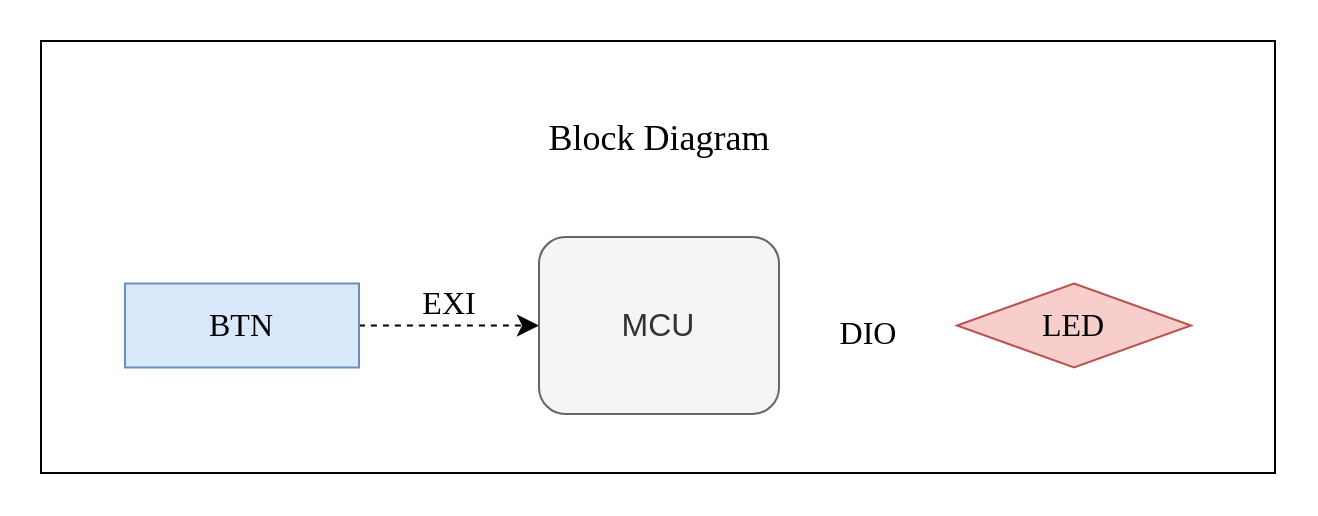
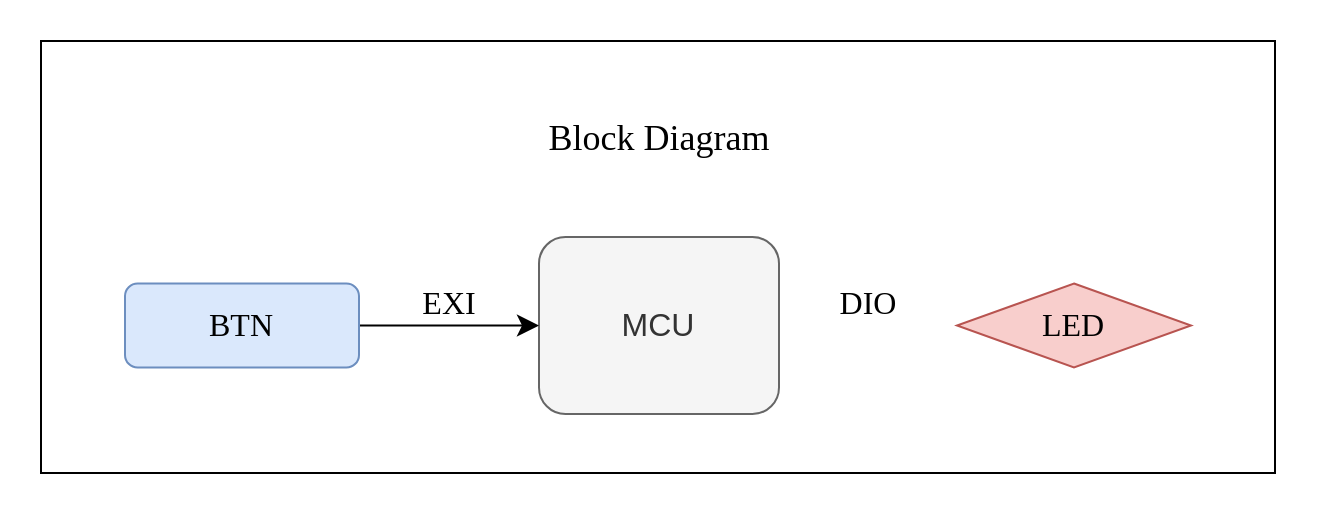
node "BTN": shape rectangle -> rounded rectangle
edge "BTN" -> "MCU": style dashed -> solid
node "DIO": moved (869, 333) -> (869, 303)
